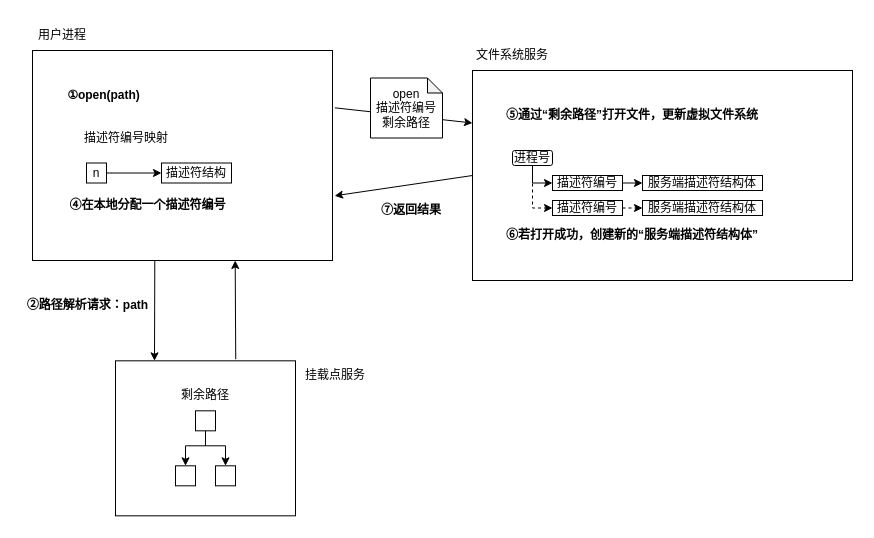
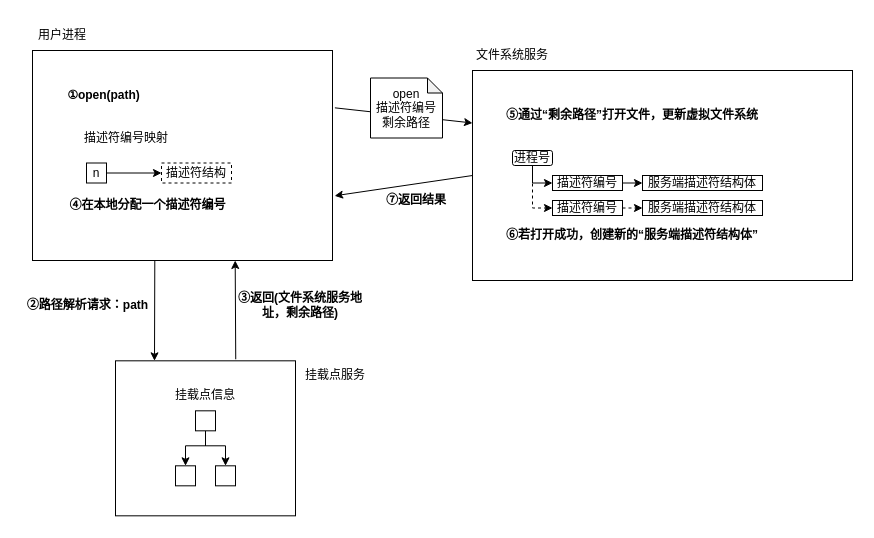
node "描述符结构": style solid -> dashed
node "⑦返回结果": moved (412, 211) -> (417, 201)
node "③返回(文件系统服务地址，剩余路径)": added
node "剩余路径": label "剩余路径" -> "挂载点信息"
